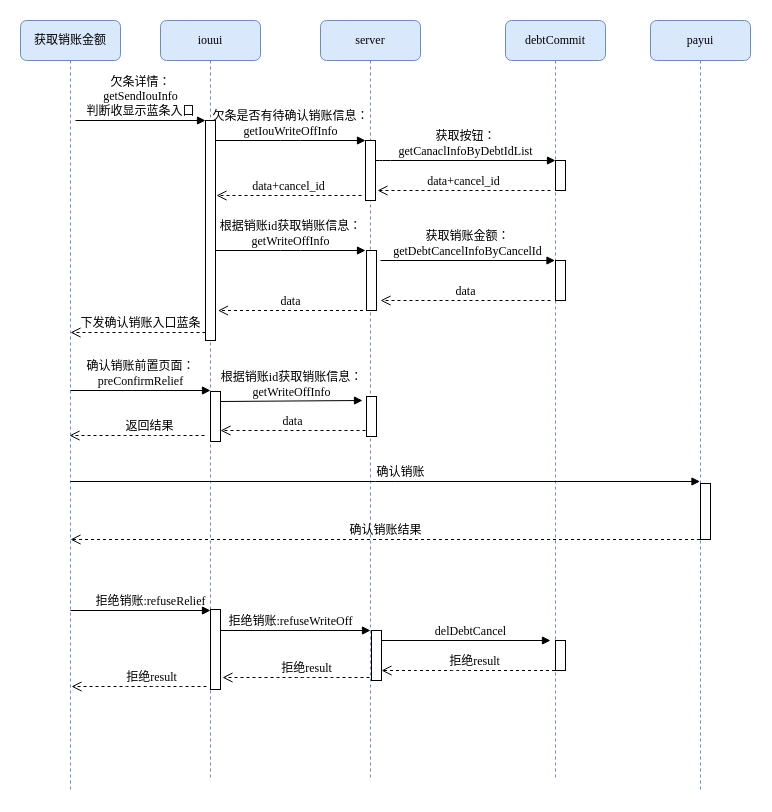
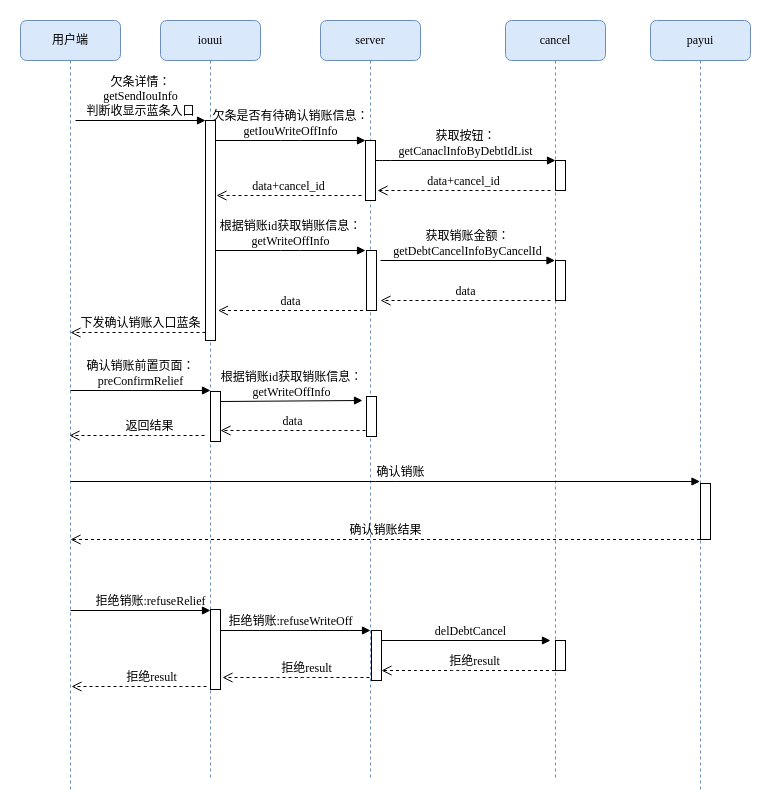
node "获取销账金额": label "获取销账金额" -> "用户端"
node "debtCommit": label "debtCommit" -> "cancel"
